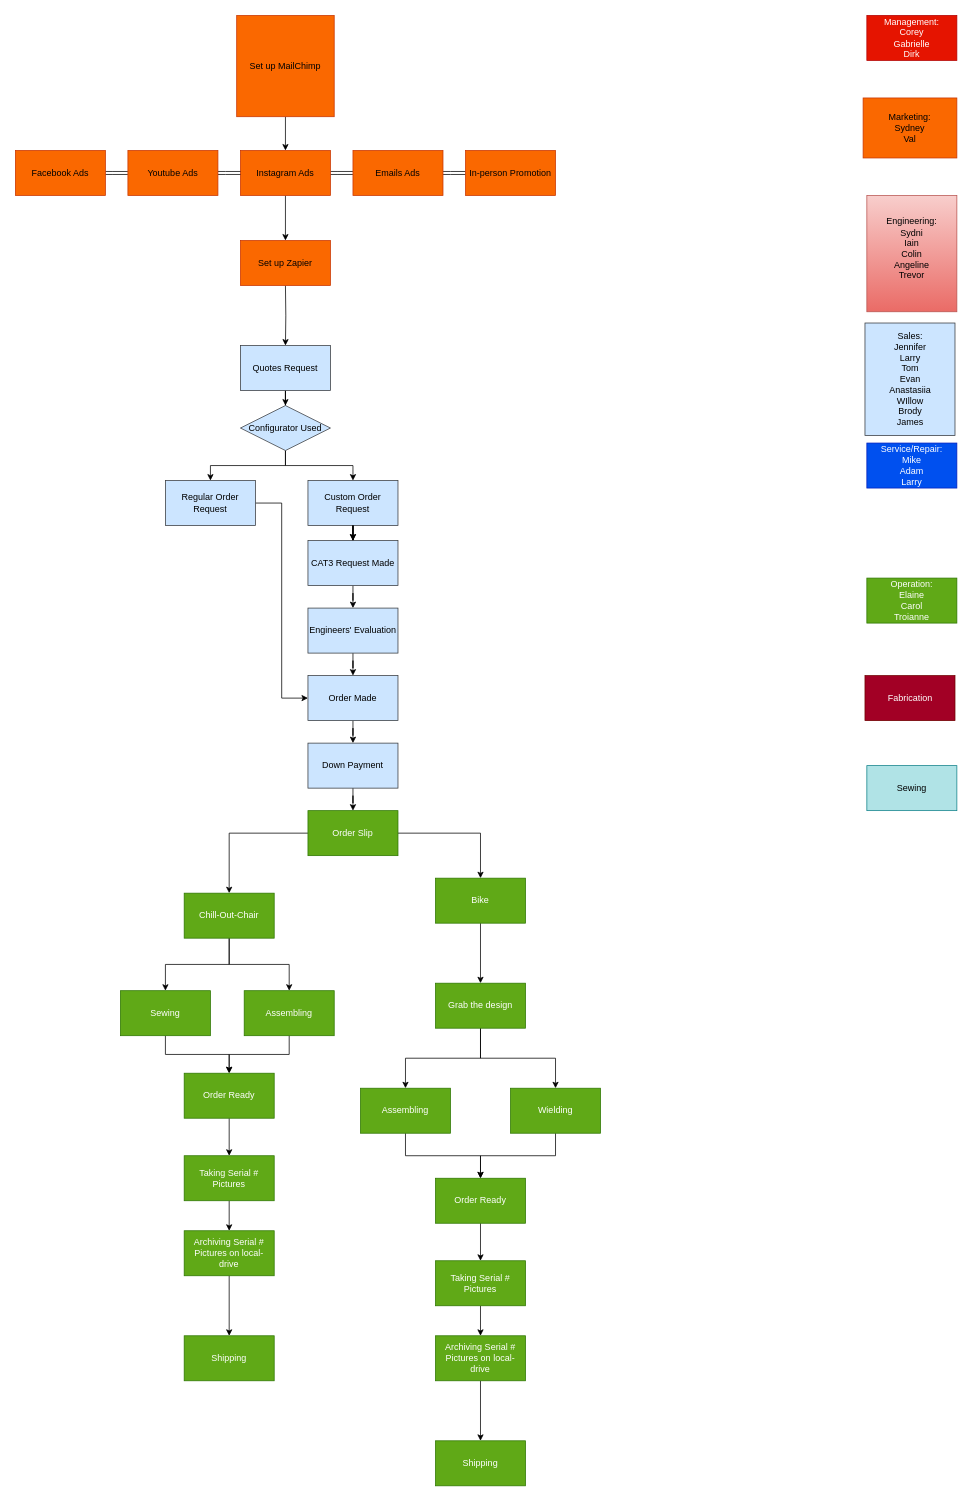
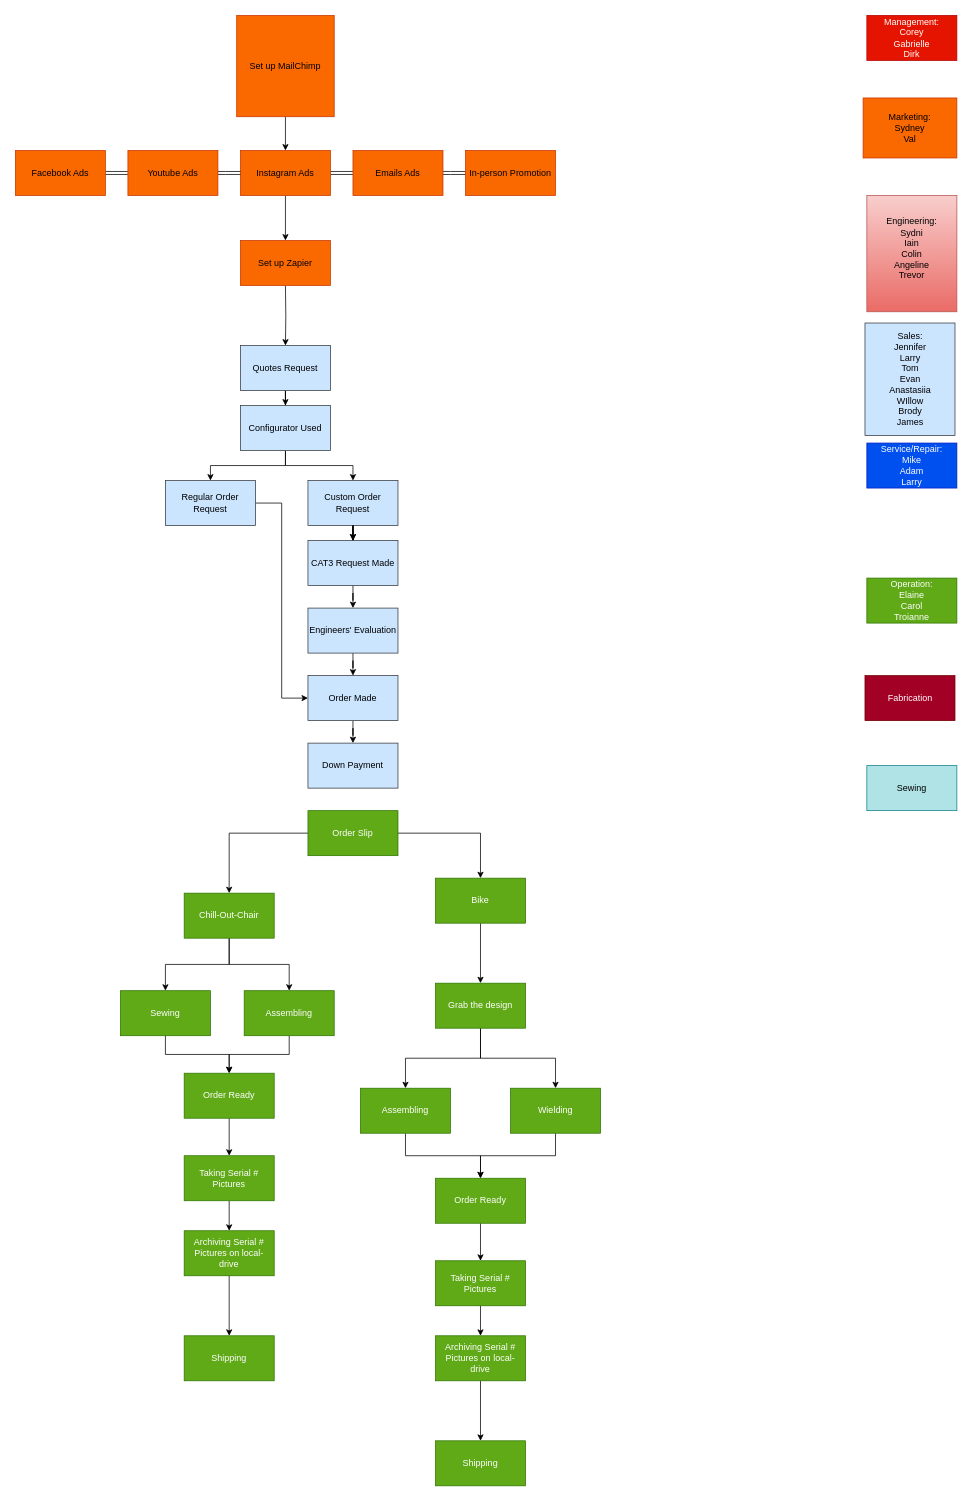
node "Configurator Used": shape diamond -> rectangle
edge "Down Payment" -> "Order Slip": removed
